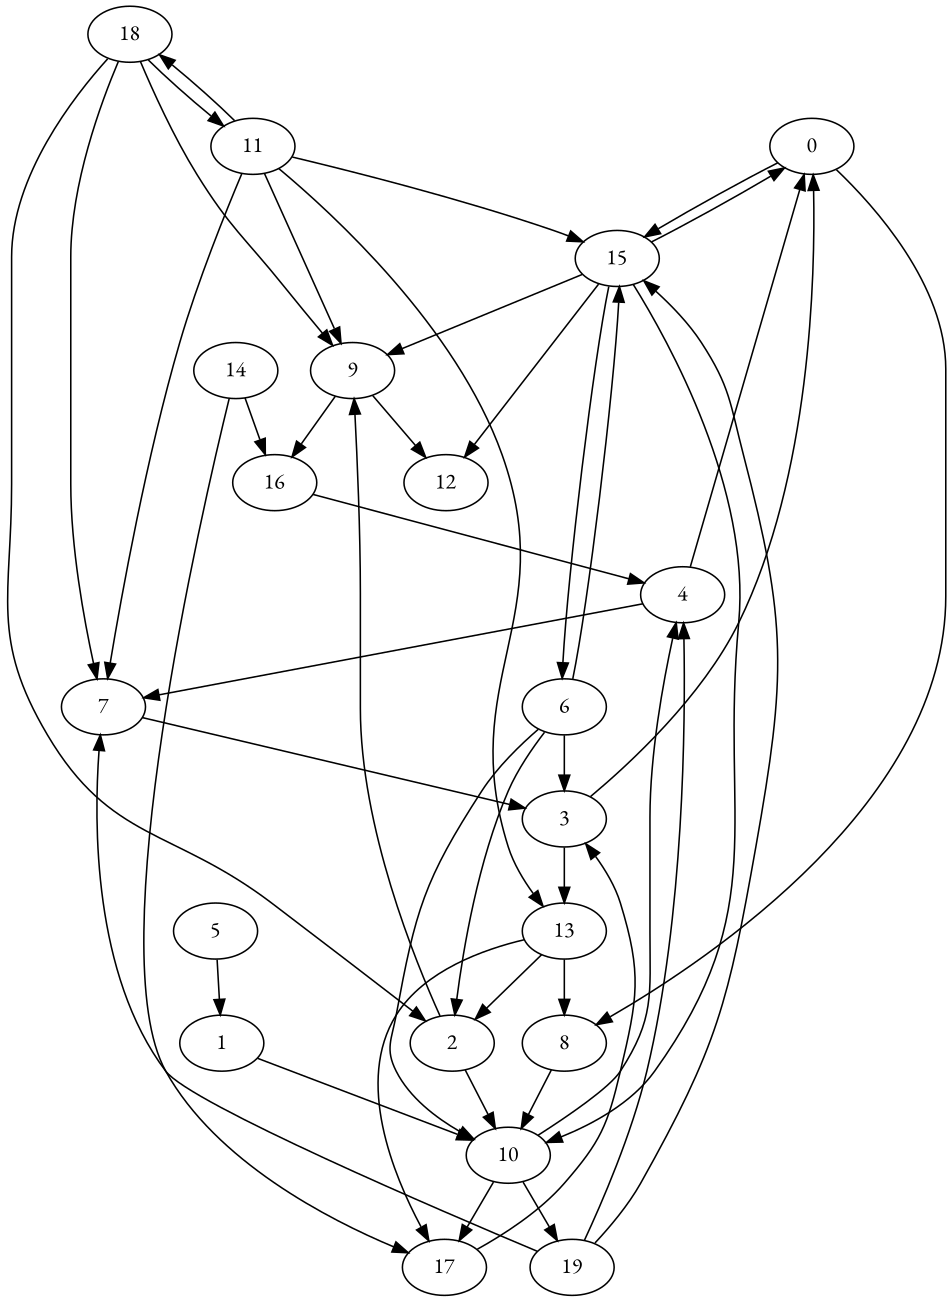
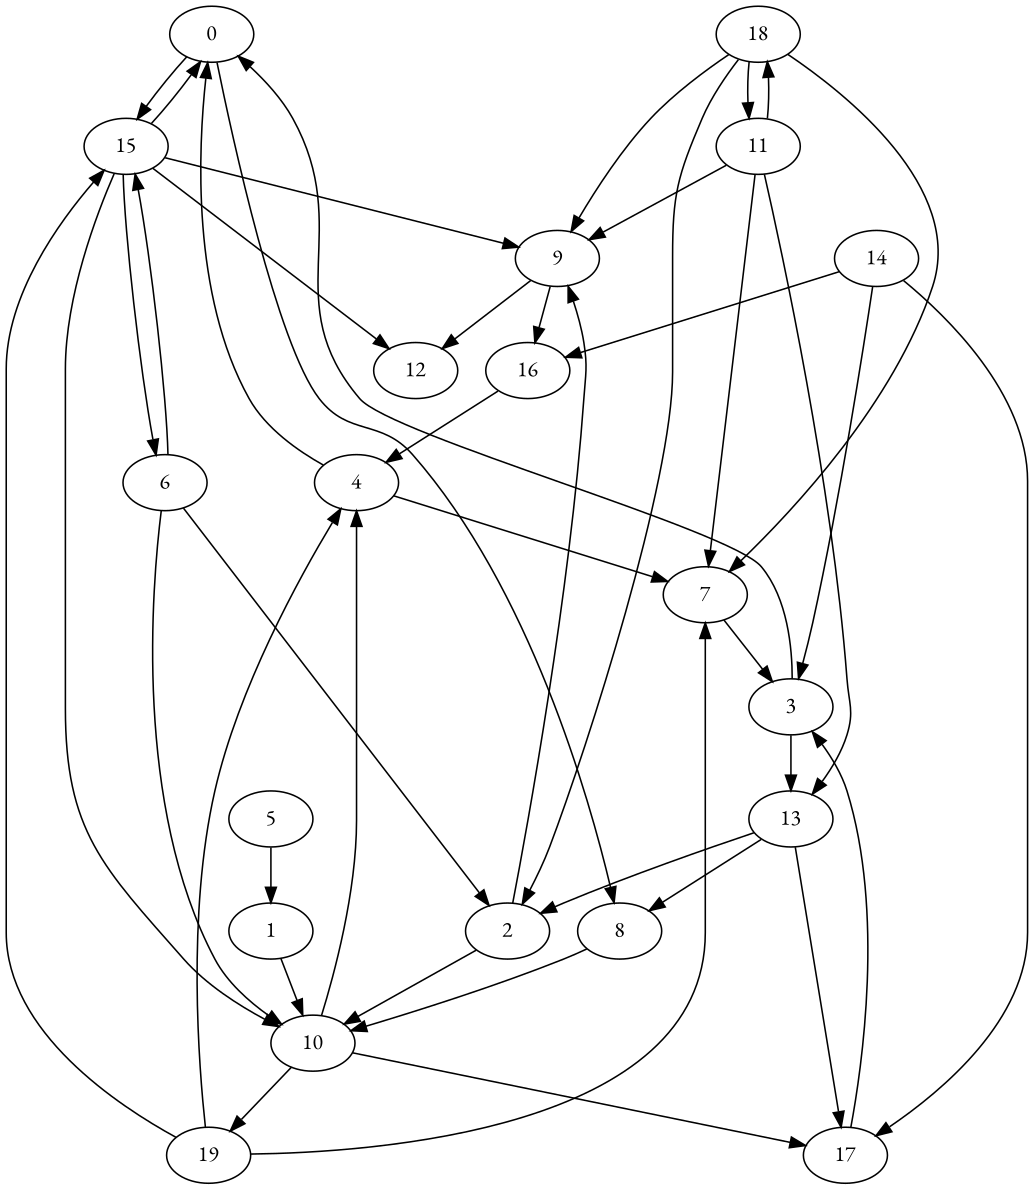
edge "11" -> "15": removed
edge "6" -> "3": now "14" -> "3"
